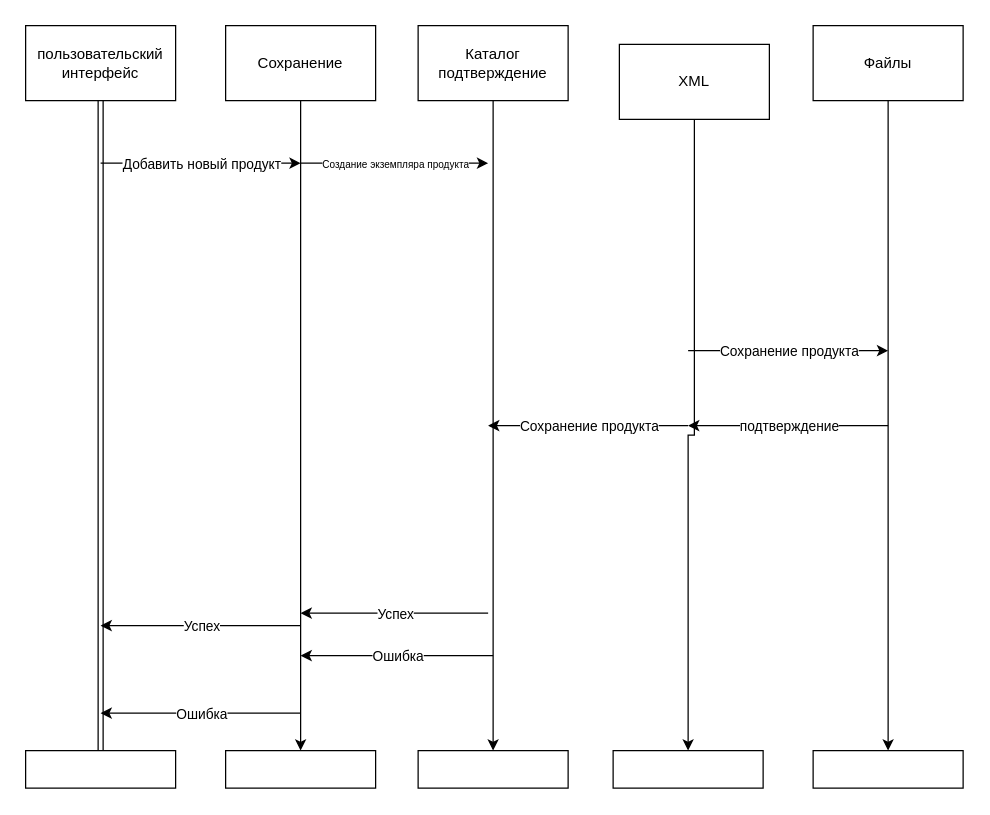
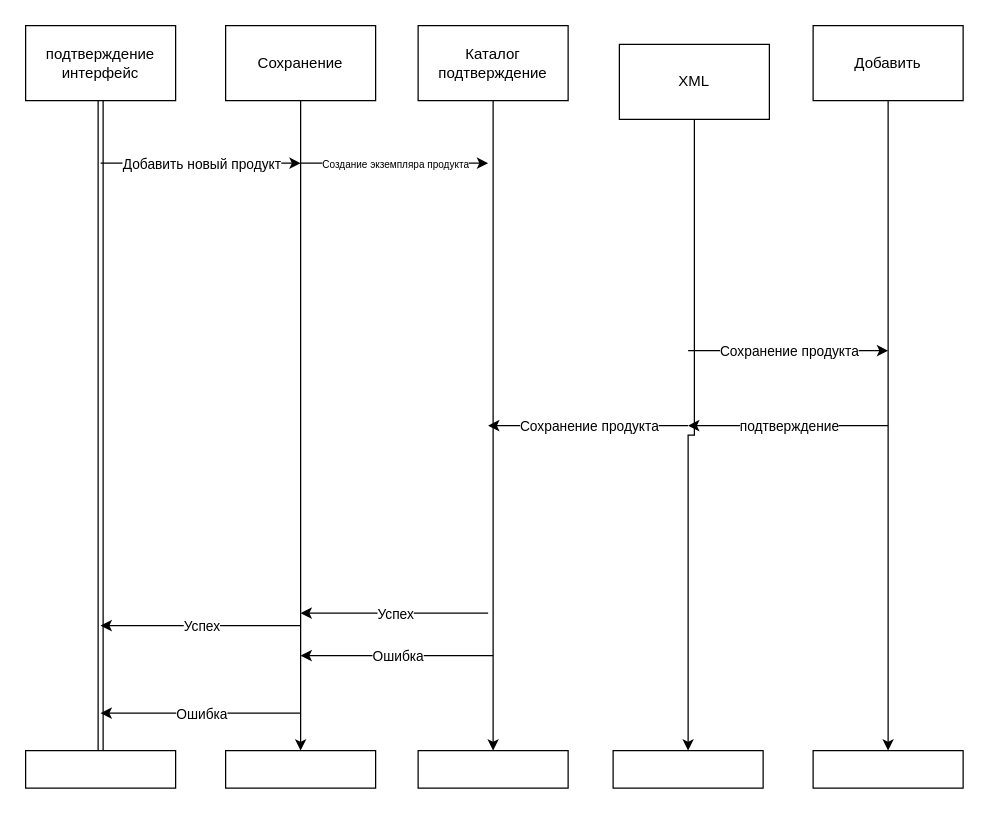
node "пользовательский интерфейс": label "пользовательский интерфейс" -> "подтверждение интерфейс"
node "Файлы": label "Файлы" -> "Добавить"
